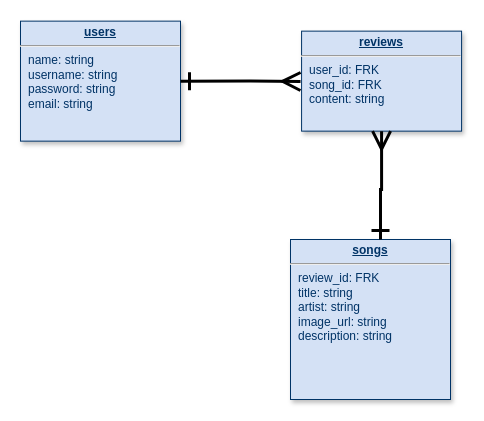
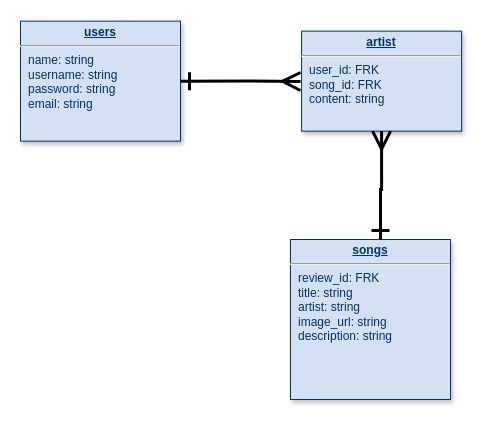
node "reviews user_id: FRK song_id: FRK content: string": label "reviews user_id: FRK song_id: FRK content: string" -> "artist user_id: FRK song_id: FRK content: string"
